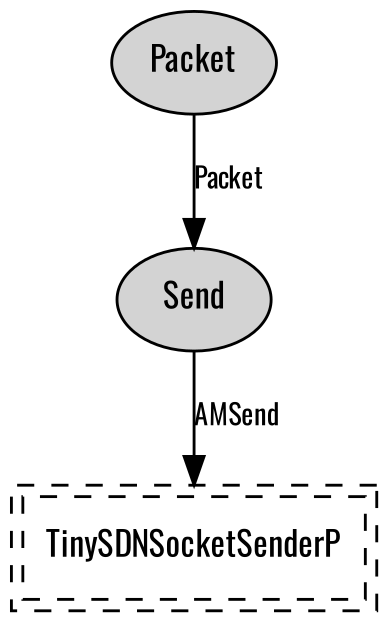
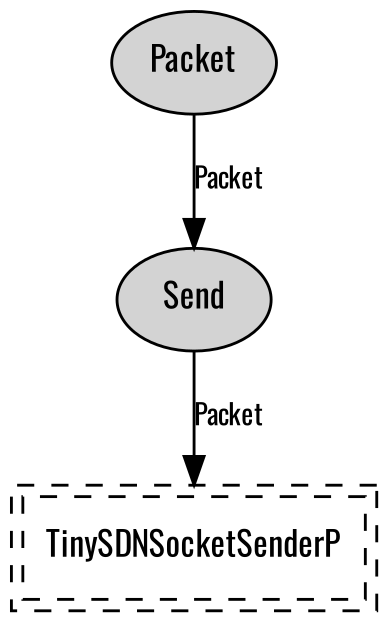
edge "Send" -> "TinySDNSocketSenderP": label "AMSend" -> "Packet"
